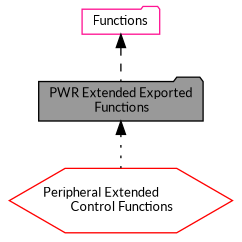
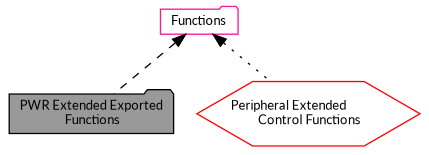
edge "Peripheral Extended Control Functions" -> "PWR Extended Exported Functions": now "Peripheral Extended Control Functions" -> "Functions"
